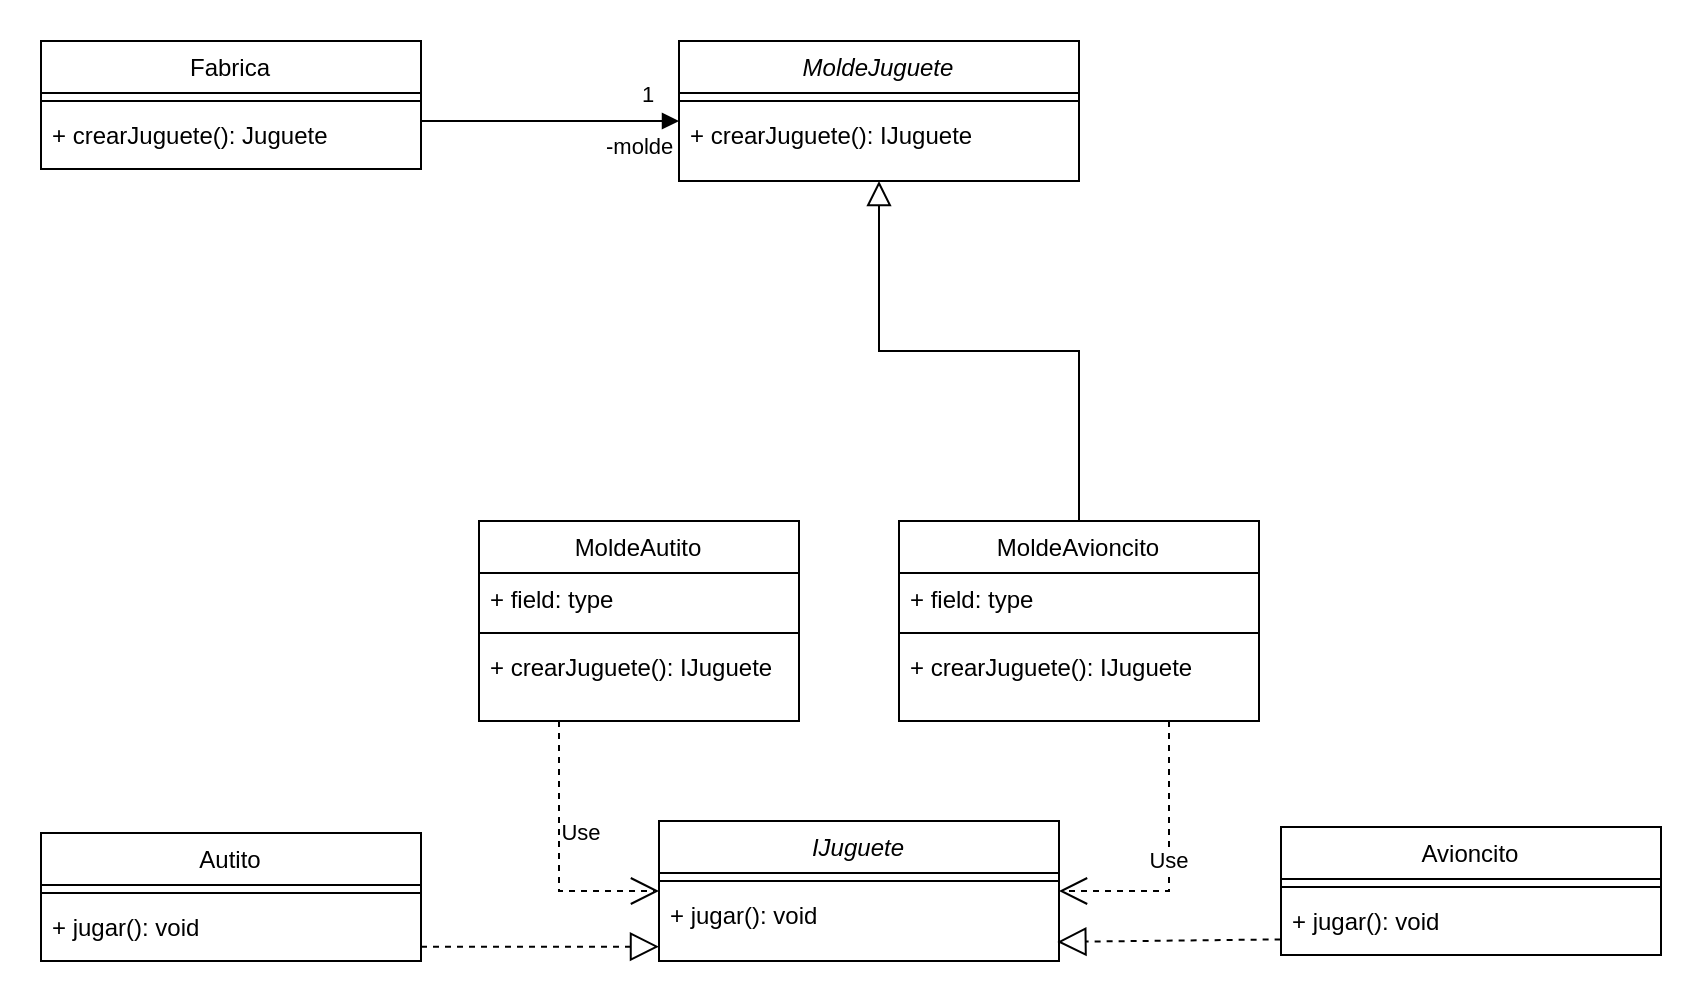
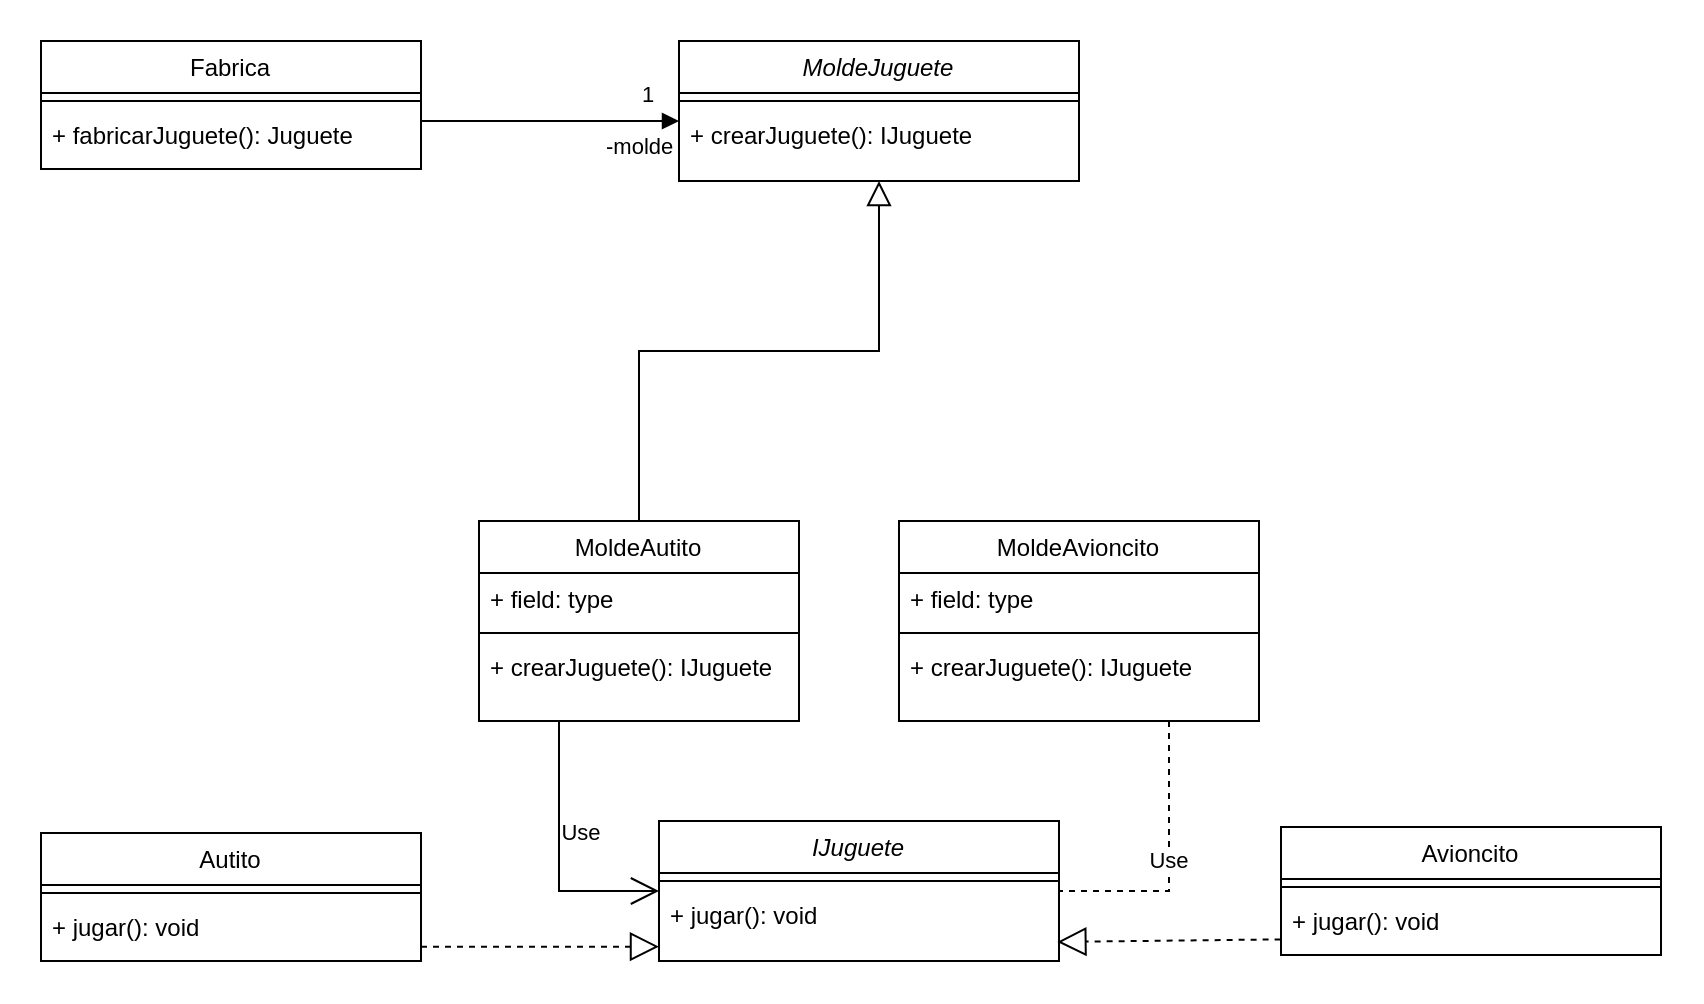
node "+ crearJuguete(): Juguete": label "+ crearJuguete(): Juguete" -> "+ fabricarJuguete(): Juguete"
edge "MoldeAutito" -> "MoldeJuguete": added
edge "MoldeAvioncito" -> "MoldeJuguete": removed
edge "MoldeAutito" -> "IJuguete": style dashed -> solid
edge "MoldeAvioncito" -> "IJuguete": arrowhead open -> none
